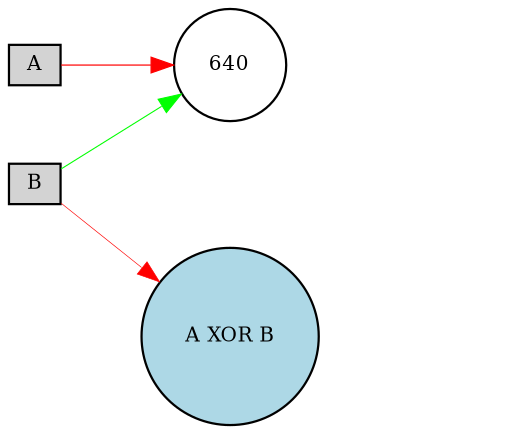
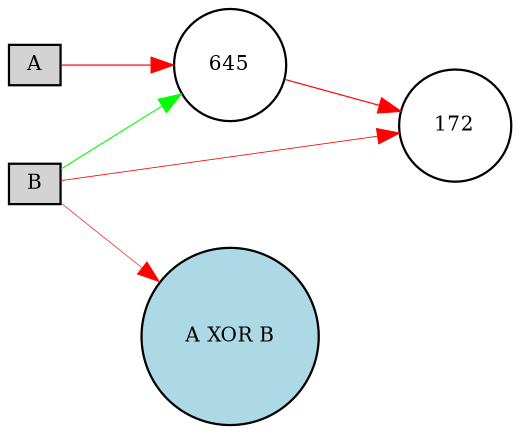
node "640": label "640" -> "645"
node "172": added
